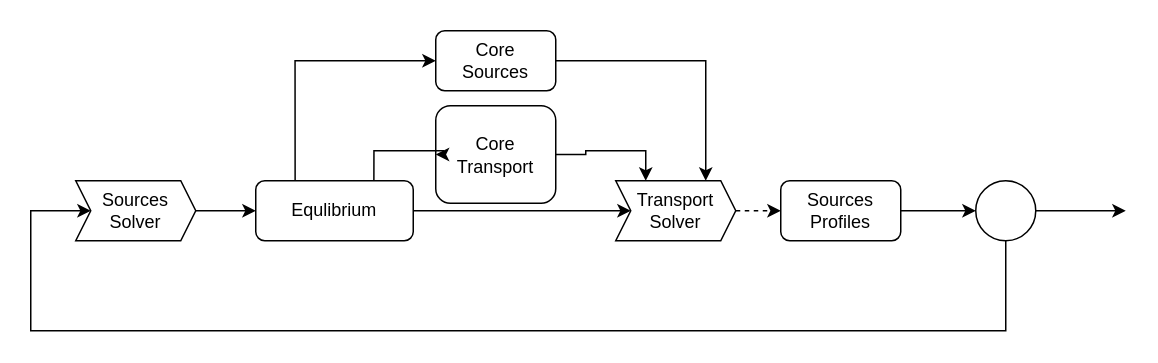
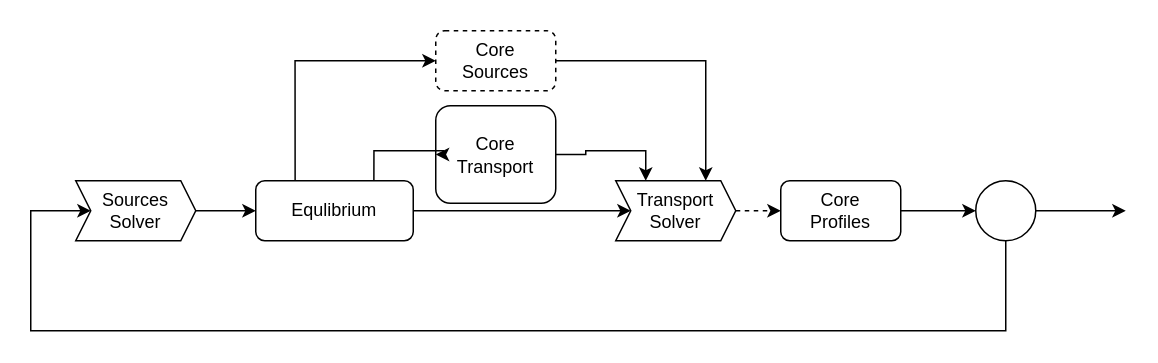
node "Core Sources": style solid -> dashed
node "Sources Profiles": label "Sources Profiles" -> "Core Profiles"
